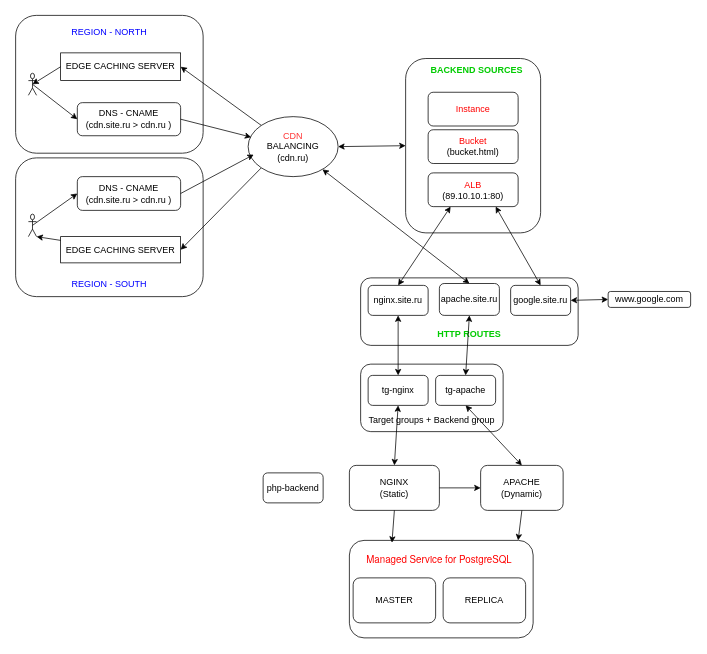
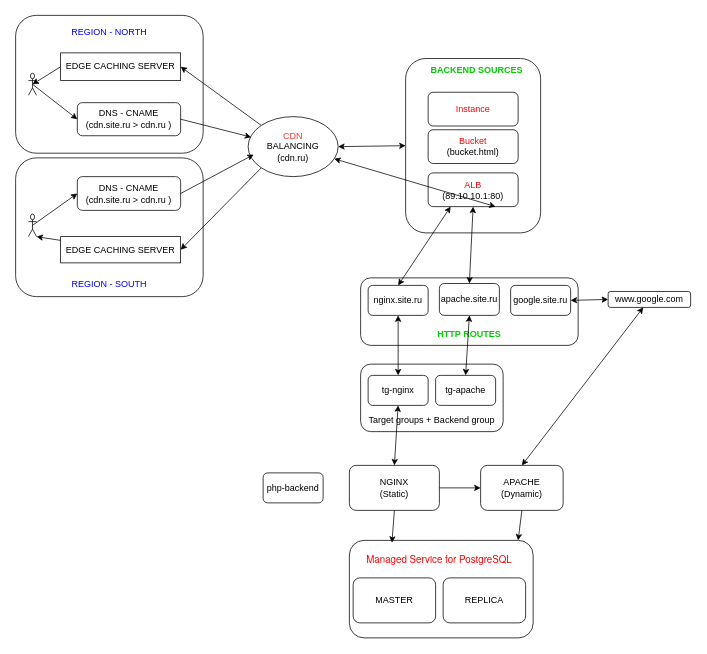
edge "CDN BALANCING (cdn.ru)" -- "apache.site.ru": now "ALB (89.10.10.1:80)" -- "apache.site.ru"
edge "ALB (89.10.10.1:80)" -- "google.site.ru": now "ALB (89.10.10.1:80)" -- "CDN BALANCING (cdn.ru)"
edge "tg-apache" -- "APACHE (Dynamic)": now "www.google.com" -- "APACHE (Dynamic)"
